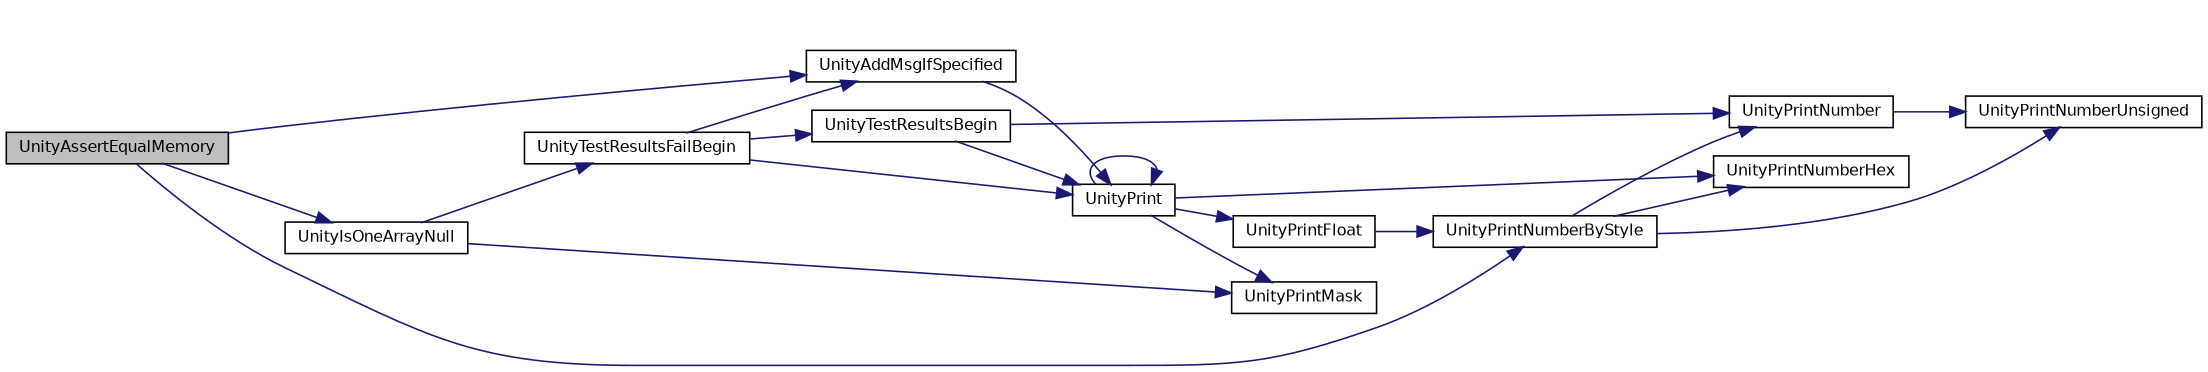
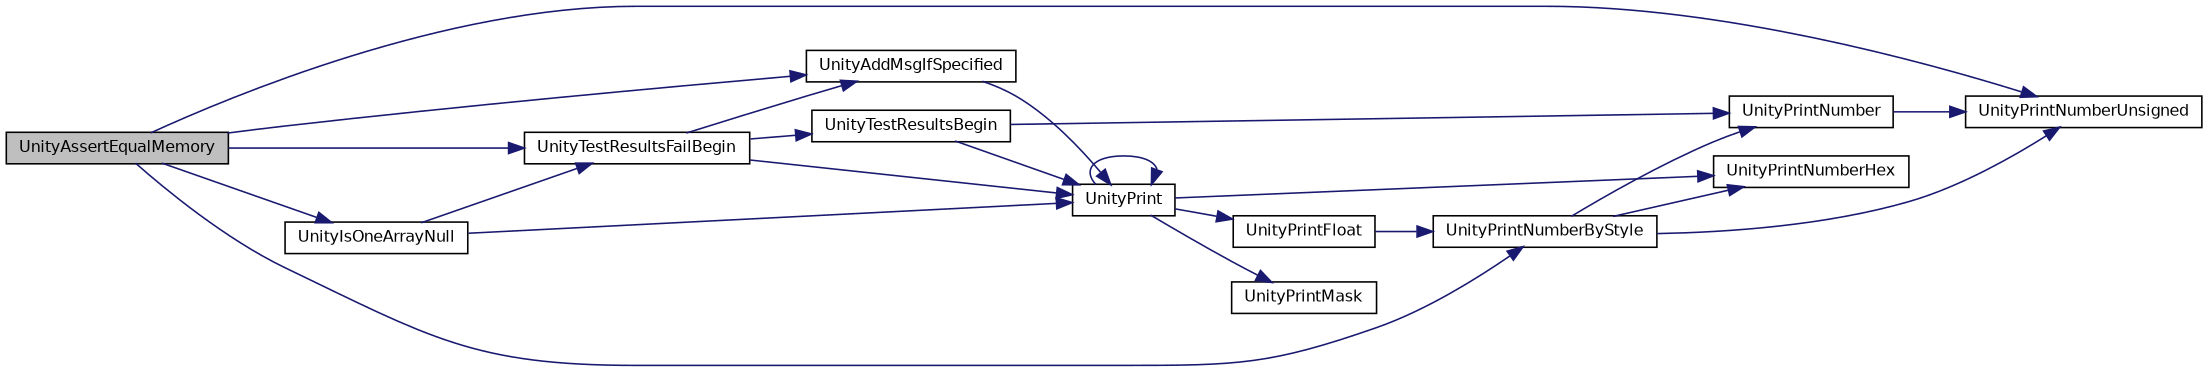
edge "UnityAssertEqualMemory" -> "UnityPrintNumberUnsigned": added
edge "UnityAssertEqualMemory" -> "UnityTestResultsFailBegin": added
edge "UnityIsOneArrayNull" -> "UnityPrintMask": now "UnityIsOneArrayNull" -> "UnityPrint"
